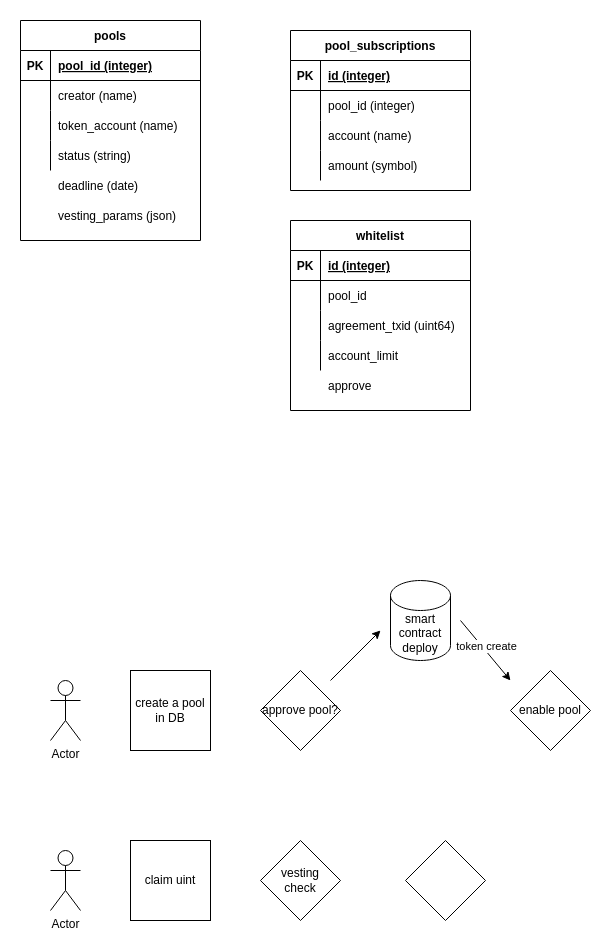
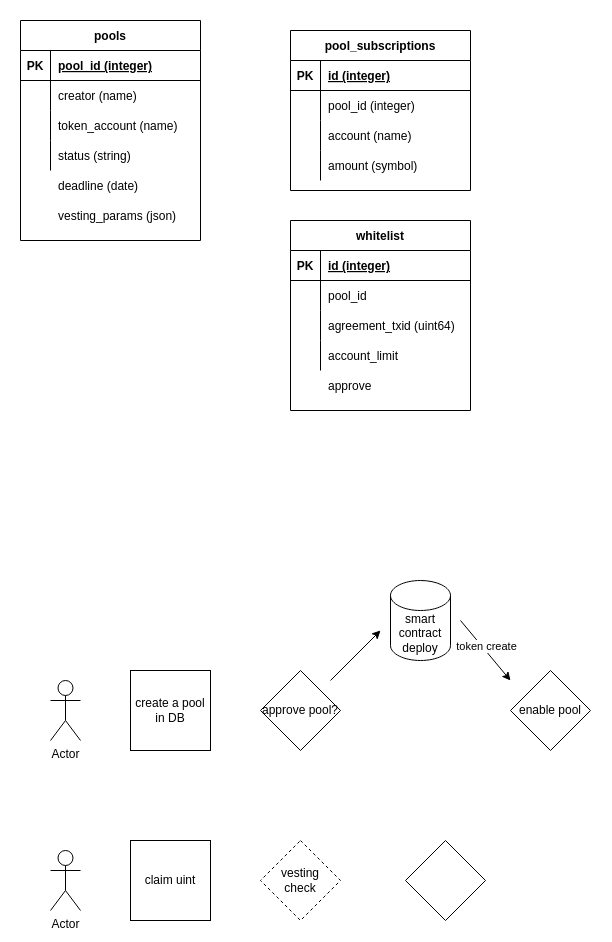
node "vesting check": style solid -> dashed
